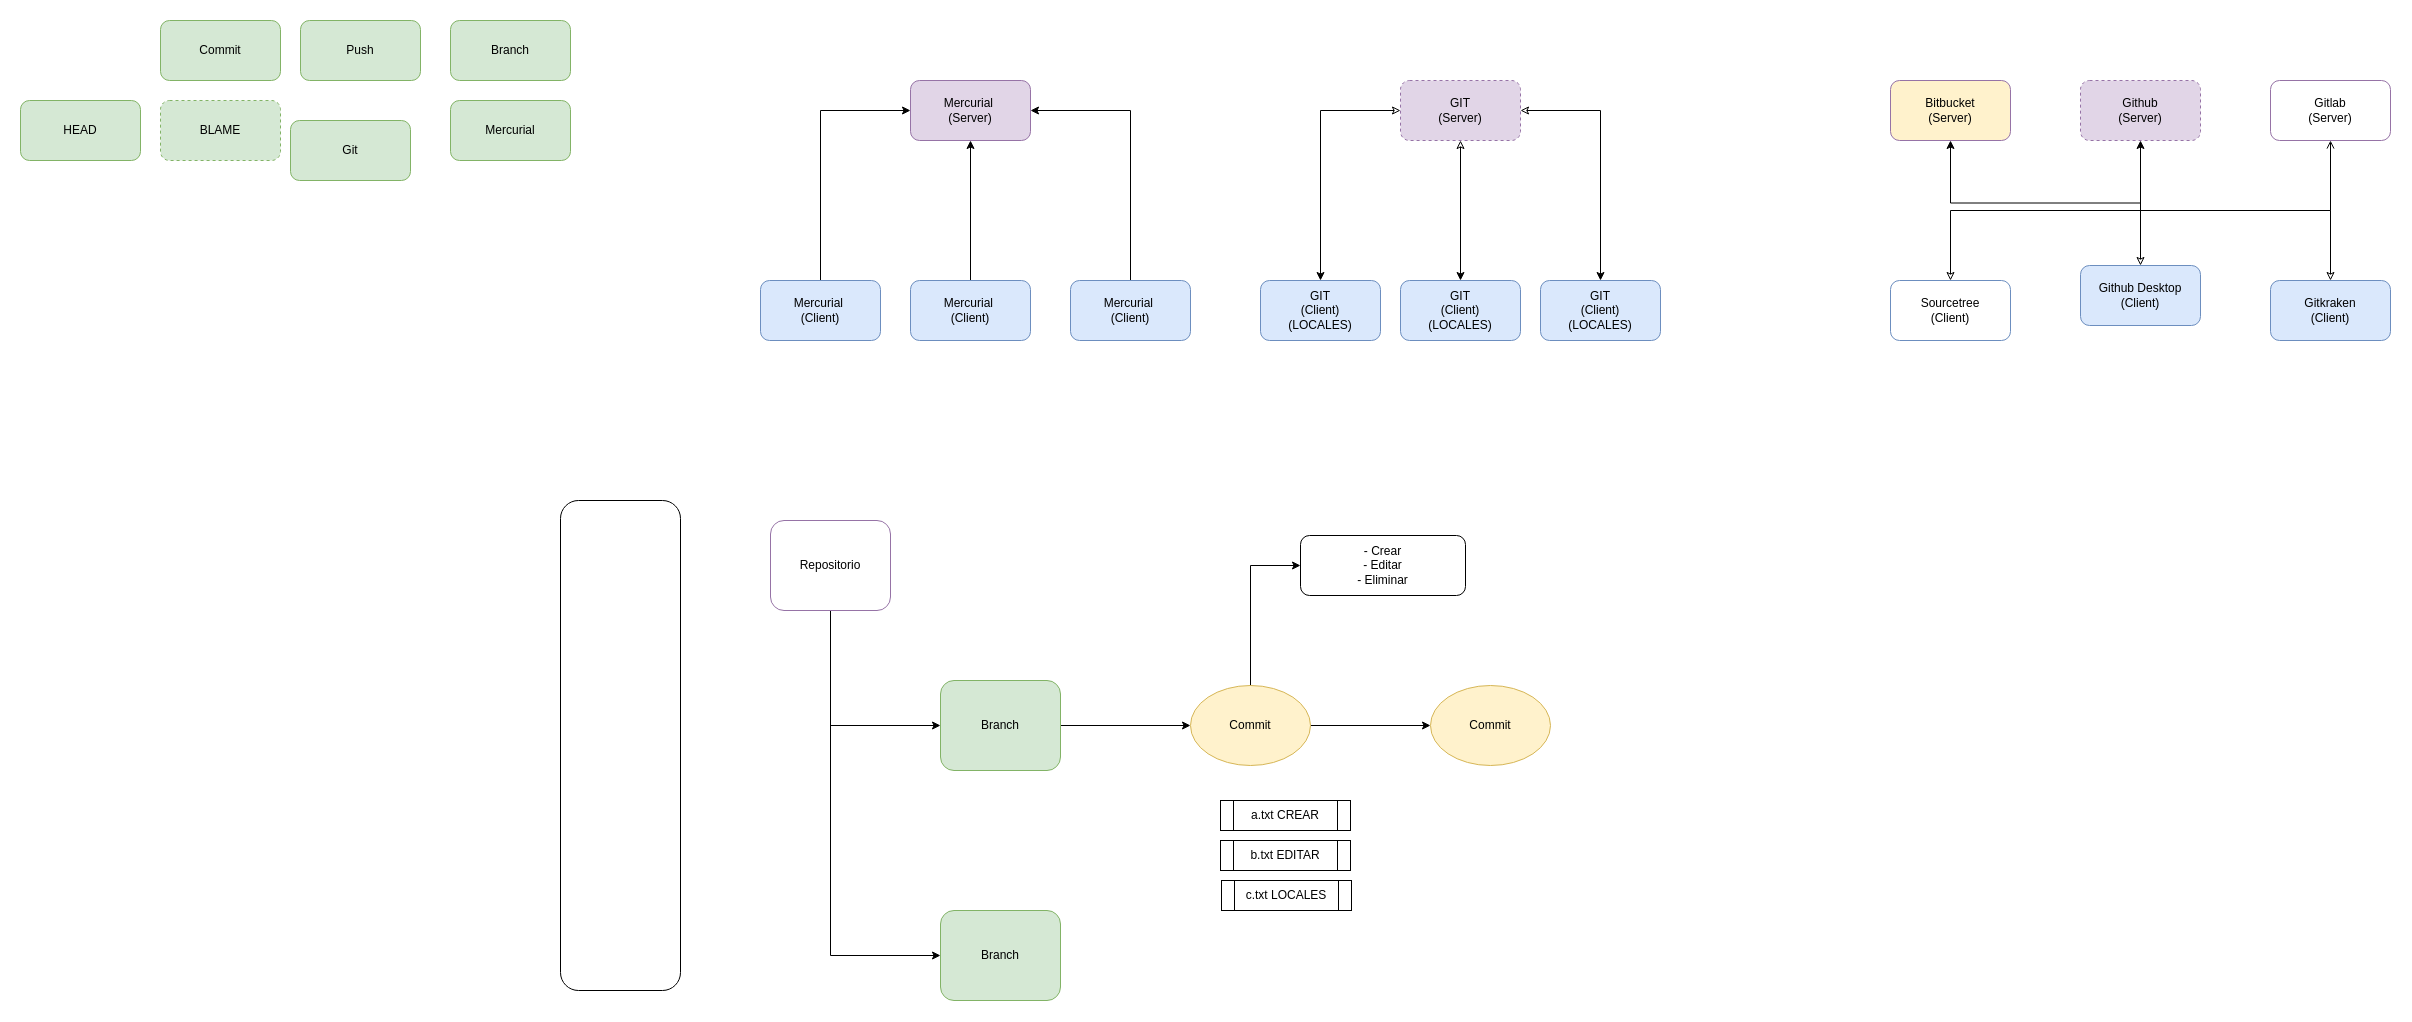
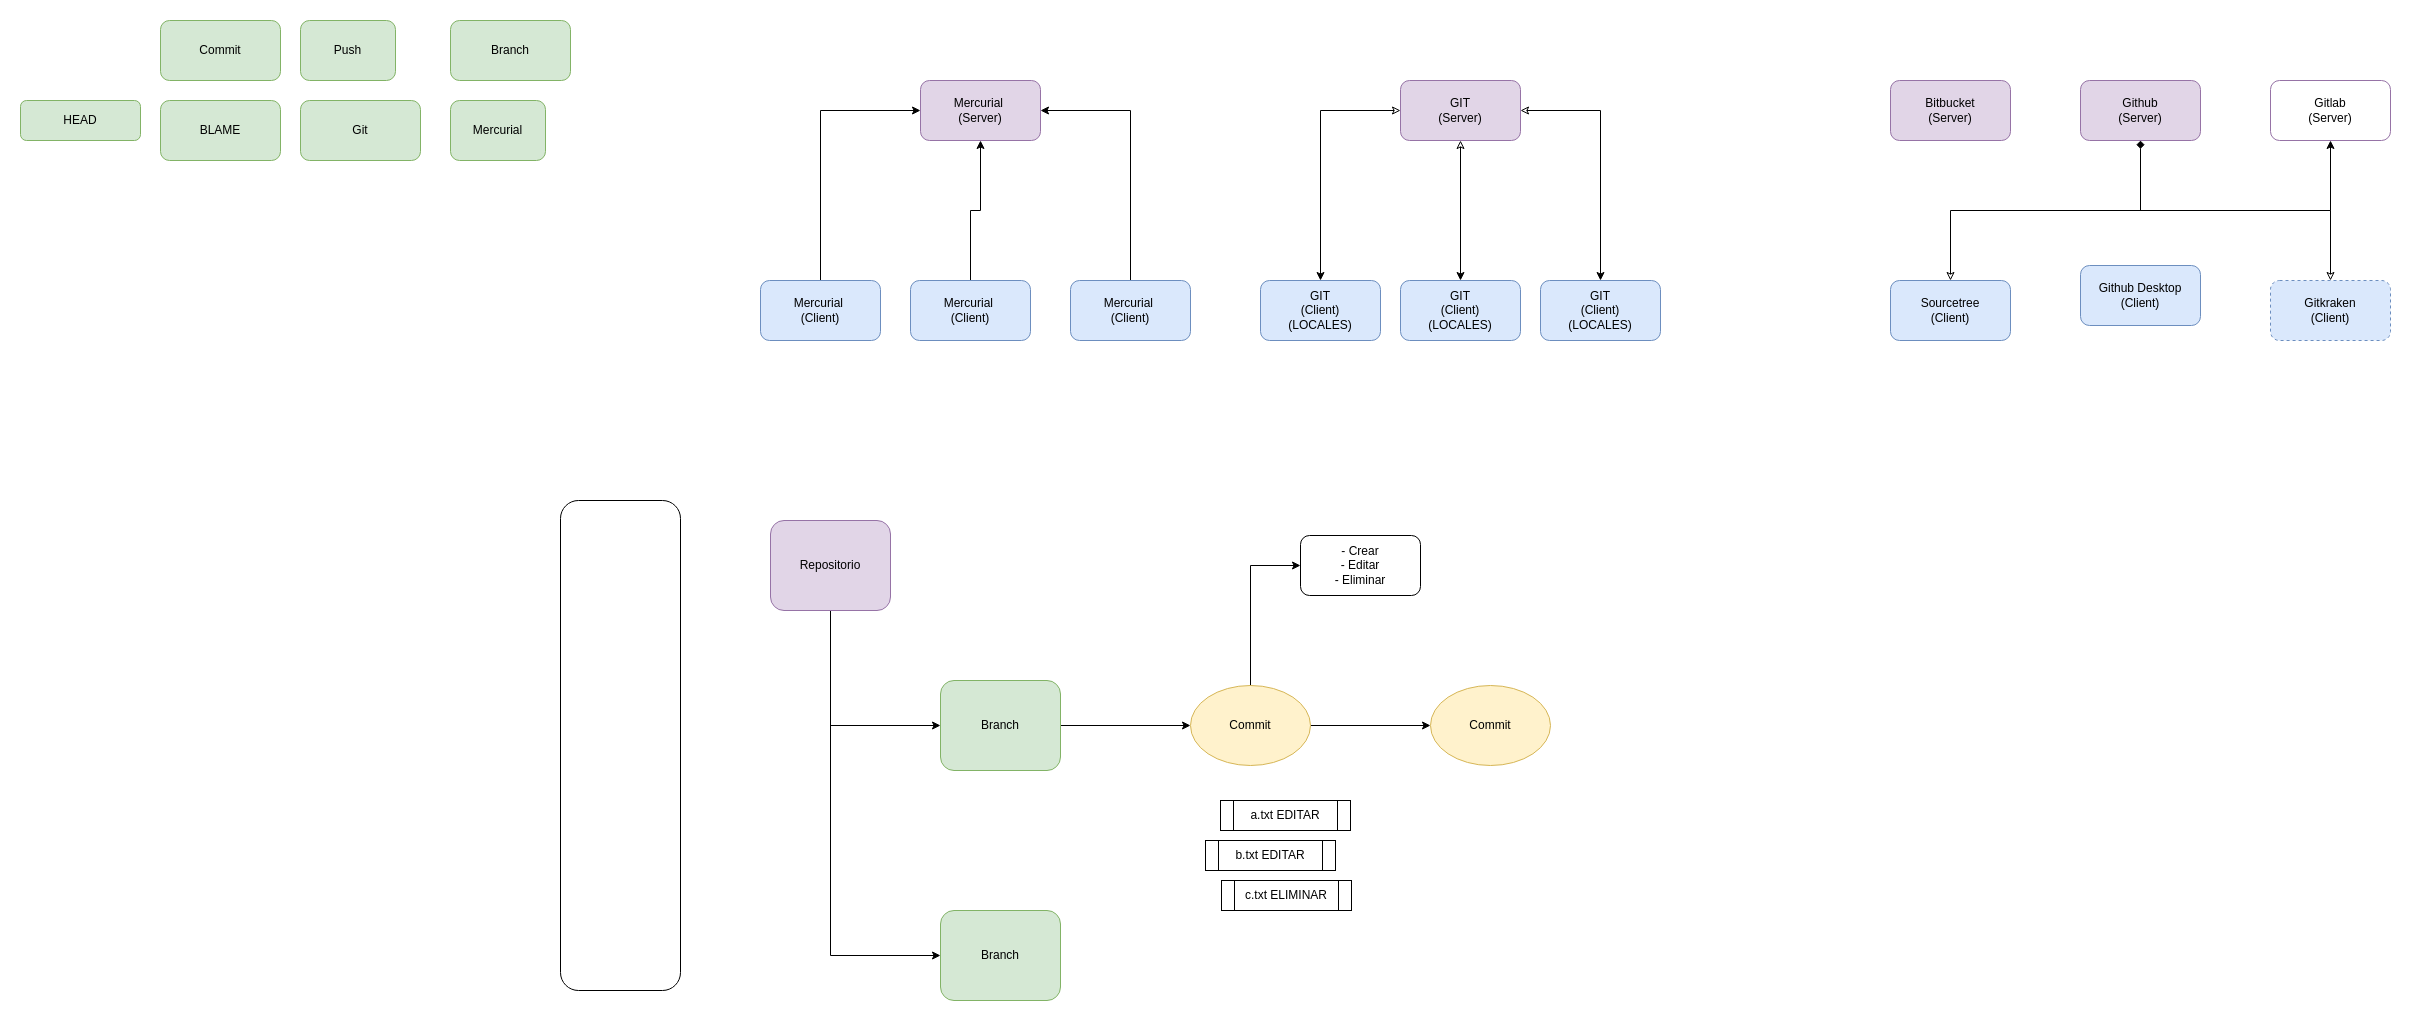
node "Push": size 120x60 -> 95x60
node "Mercurial (Server)": moved (971, 111) -> (981, 111)
node "GIT (Server)": style dashed -> solid
node "Bitbucket (Server)": fillcolor #fff2cc -> #e1d5e7
node "Github (Server)": style dashed -> solid
node "HEAD": size 120x60 -> 120x40
node "BLAME": style dashed -> solid
node "Mercurial": size 120x60 -> 95x60
edge "Gitlab (Server)" -- "Sourcetree (Client)": arrowhead open -> classic
edge "Github (Server)" -- "Gitkraken (Client)": arrowhead classic -> diamond
node "Git": moved (351, 151) -> (361, 131)
edge "Bitbucket (Server)" -- "Github Desktop (Client)": removed
node "Sourcetree (Client)": fillcolor #ffffff -> #dae8fc
node "Gitkraken (Client)": style solid -> dashed
node "Repositorio": fillcolor #ffffff -> #e1d5e7
node "- Crear - Editar - Eliminar": size 165x60 -> 120x60
node "a.txt CREAR": label "a.txt CREAR" -> "a.txt EDITAR"
node "b.txt EDITAR": moved (1286, 856) -> (1271, 856)
node "c.txt LOCALES": label "c.txt LOCALES" -> "c.txt ELIMINAR"
